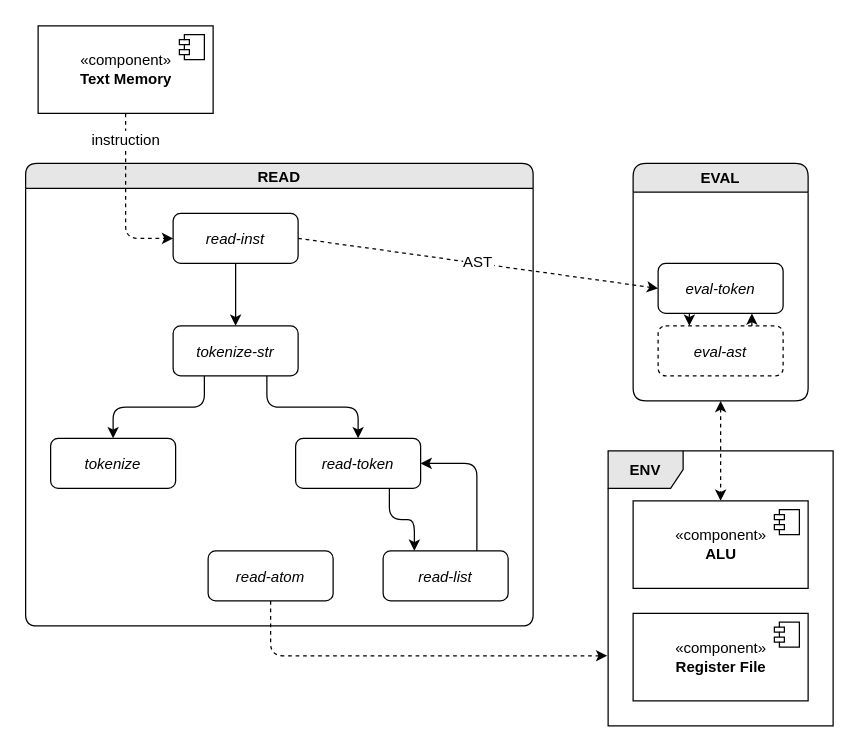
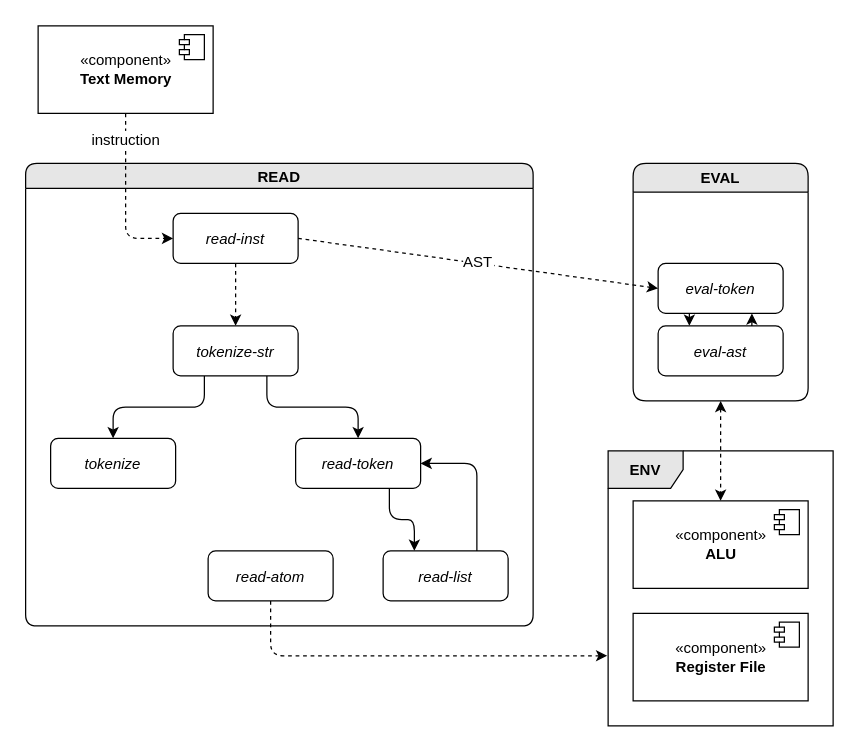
edge "read-inst" -> "tokenize-str": style solid -> dashed
node "eval-ast": style dashed -> solid
